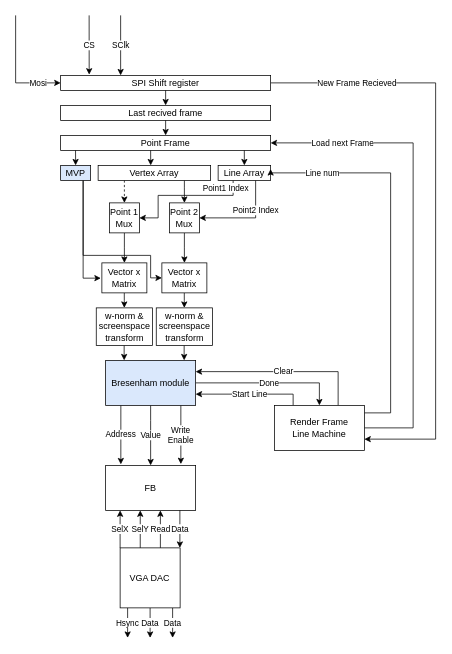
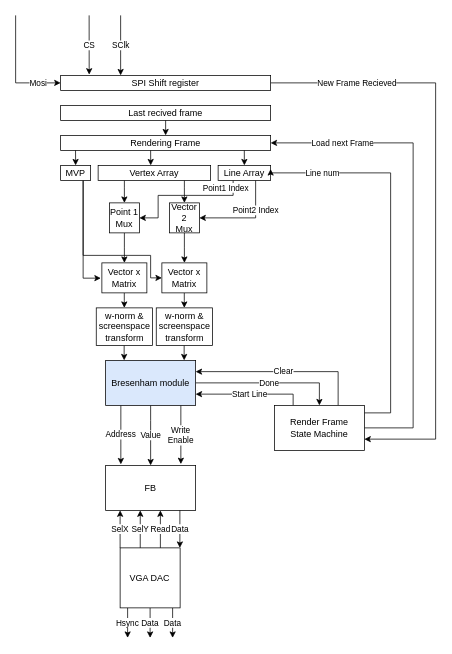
edge "SPI Shift register" -> "Last recived frame": removed
node "Point Frame": label "Point Frame" -> "Rendering Frame"
node "MVP": fillcolor #dae8fc -> #ffffff
edge "Vertex Array" -> "Point 1 Mux": style dashed -> solid
node "Point 2 Mux": label "Point 2 Mux" -> "Vector 2 Mux"
node "Render Frame Line Machine": label "Render Frame Line Machine" -> "Render Frame State Machine"
